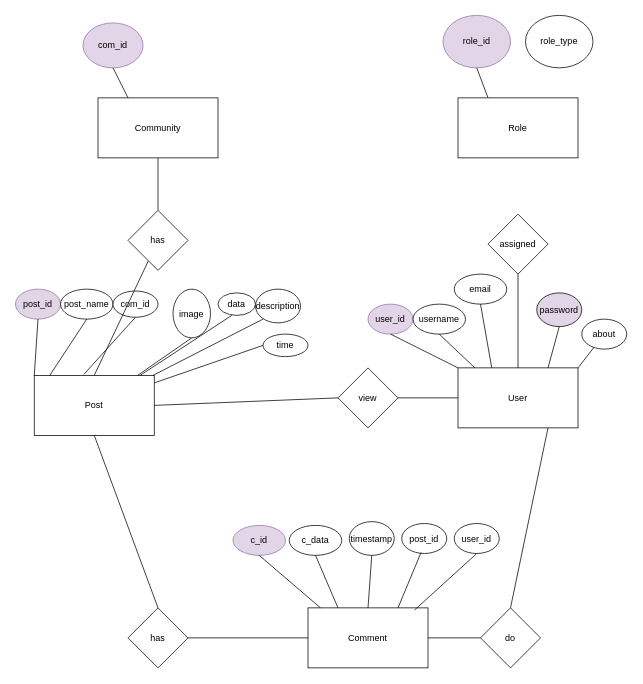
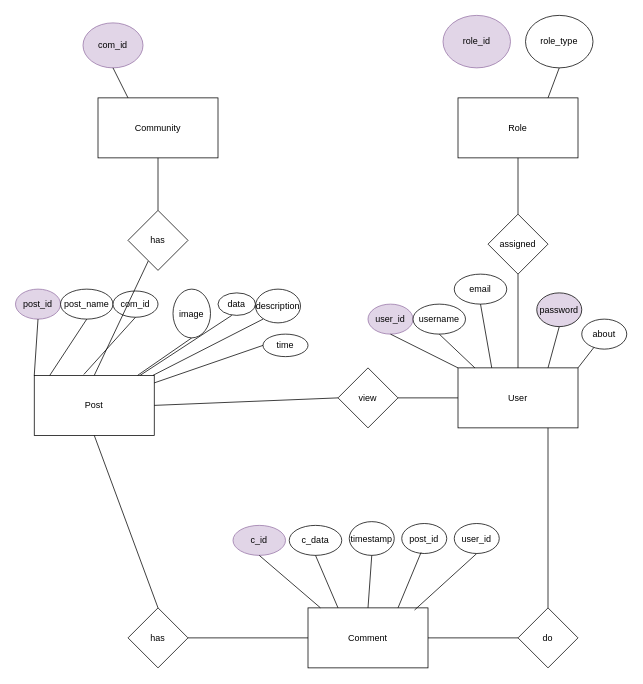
edge "role_id" -- "Role": removed
edge "role_type" -- "Role": added
edge "Role" -- "assigned": added
node "do": moved (510, 638) -> (548, 638)
